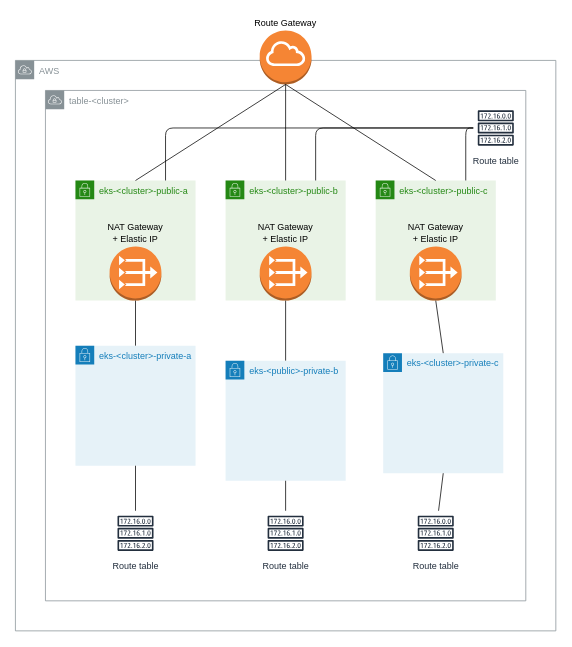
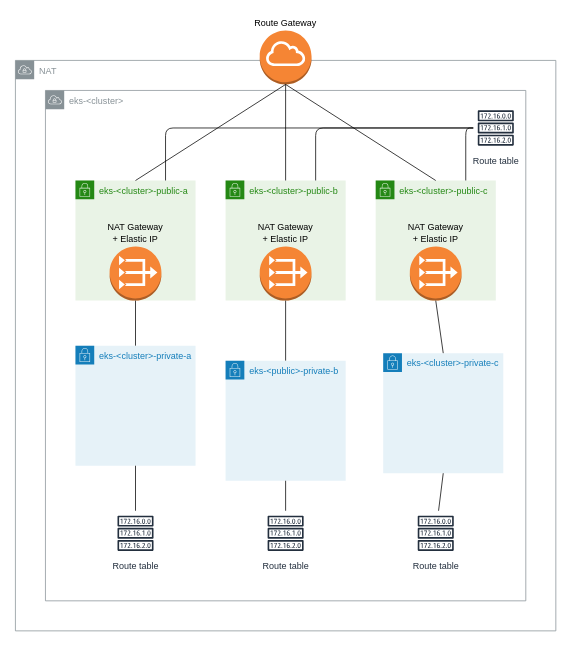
node "AWS": label "AWS" -> "NAT"
node "table-<cluster>": label "table-<cluster>" -> "eks-<cluster>"
